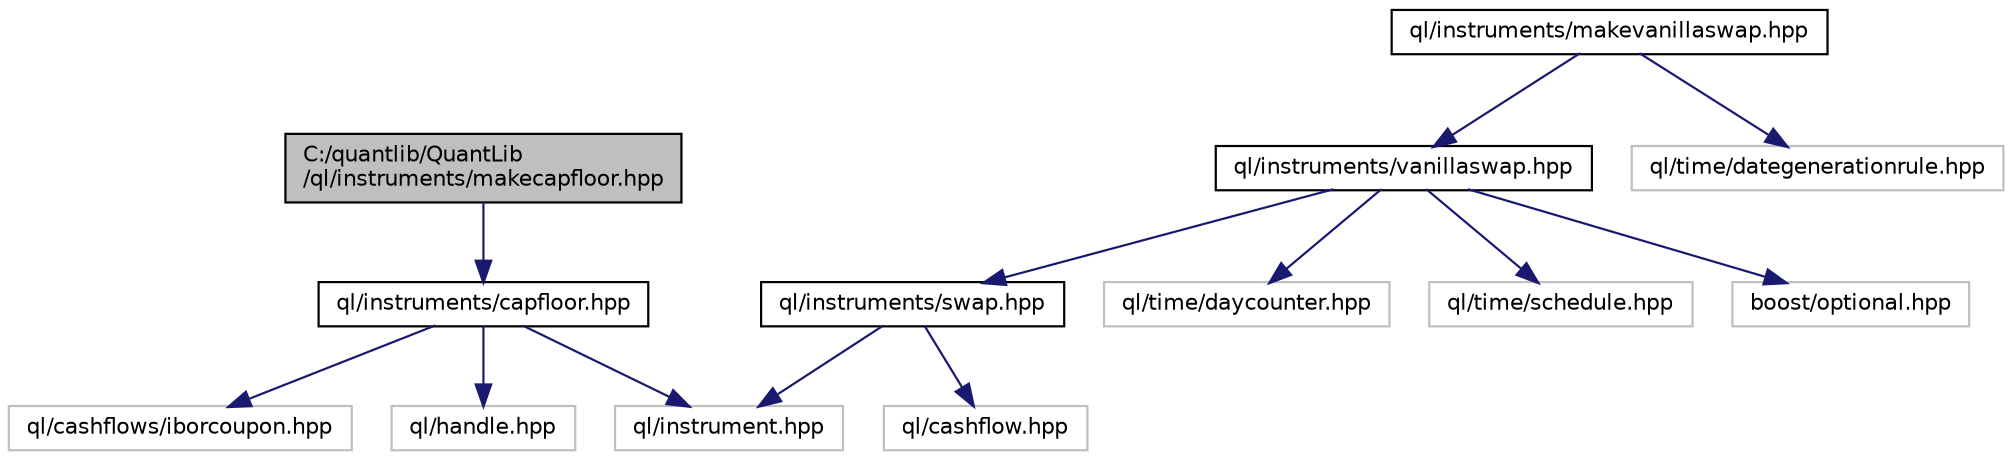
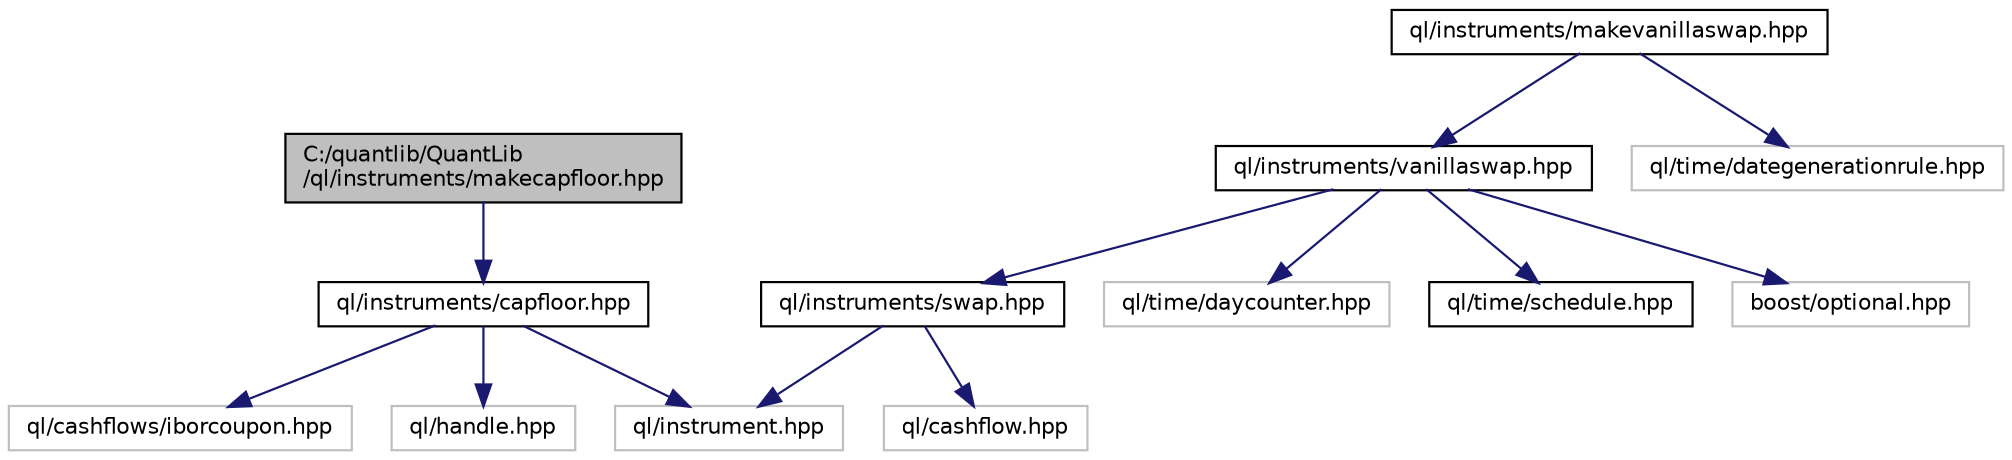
node "ql/time/schedule.hpp": color grey75 -> black
